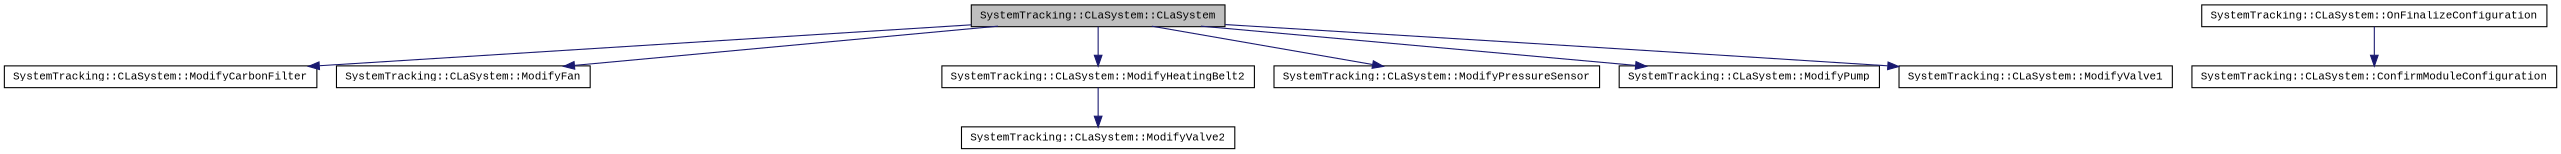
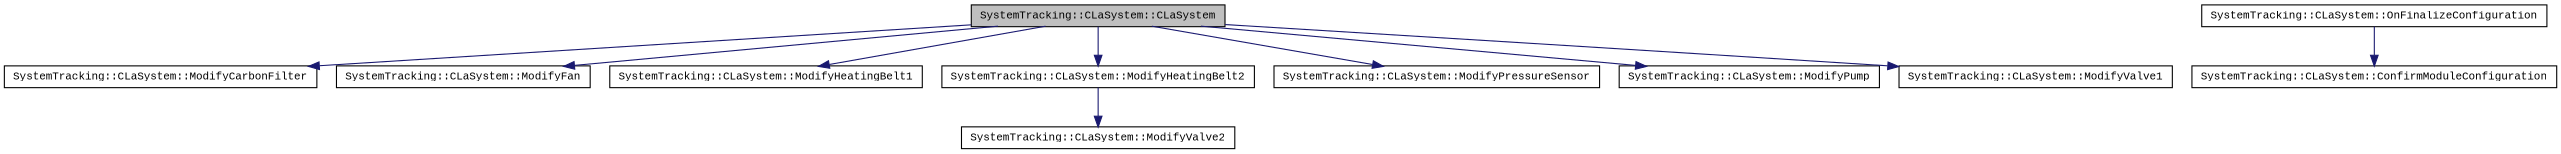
node "SystemTracking::CLaSystem::ModifyHeatingBelt1": added
